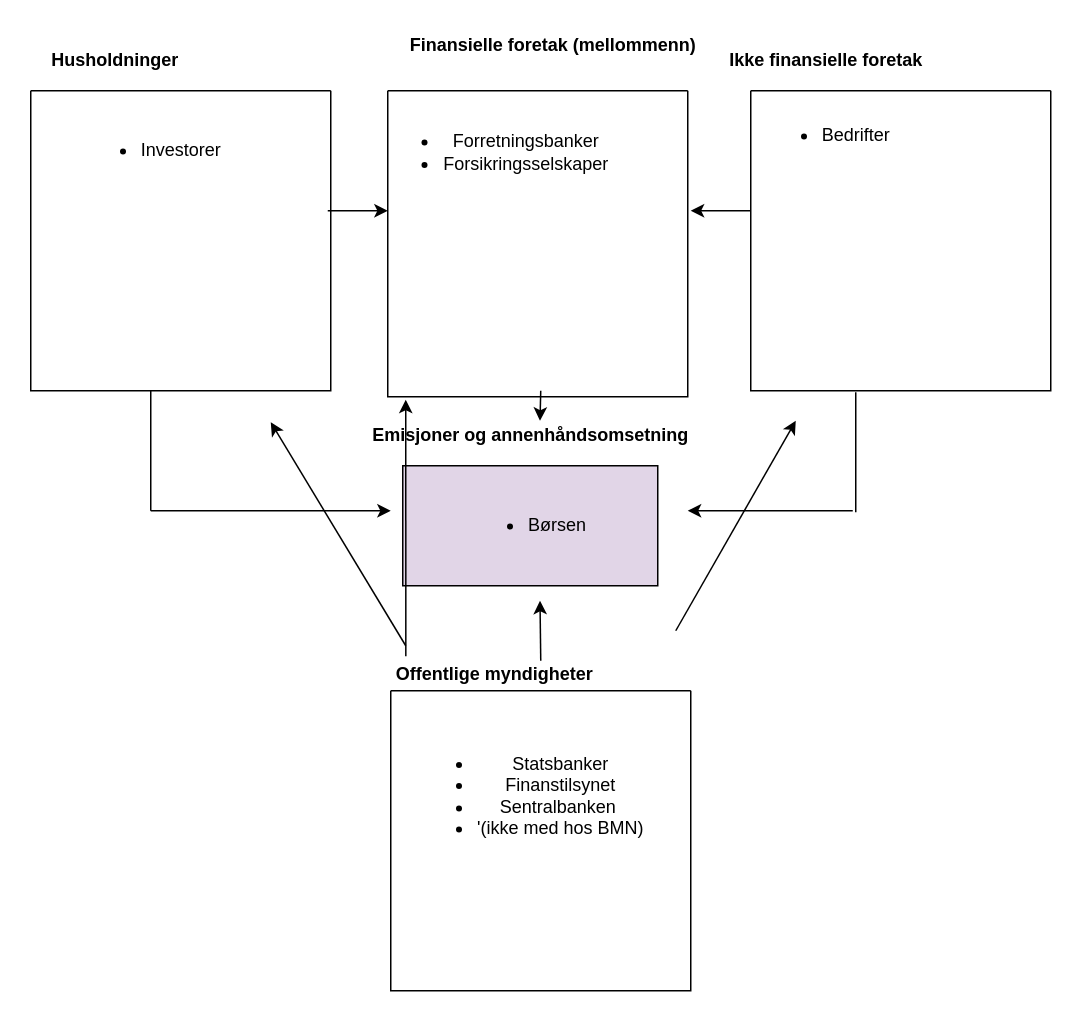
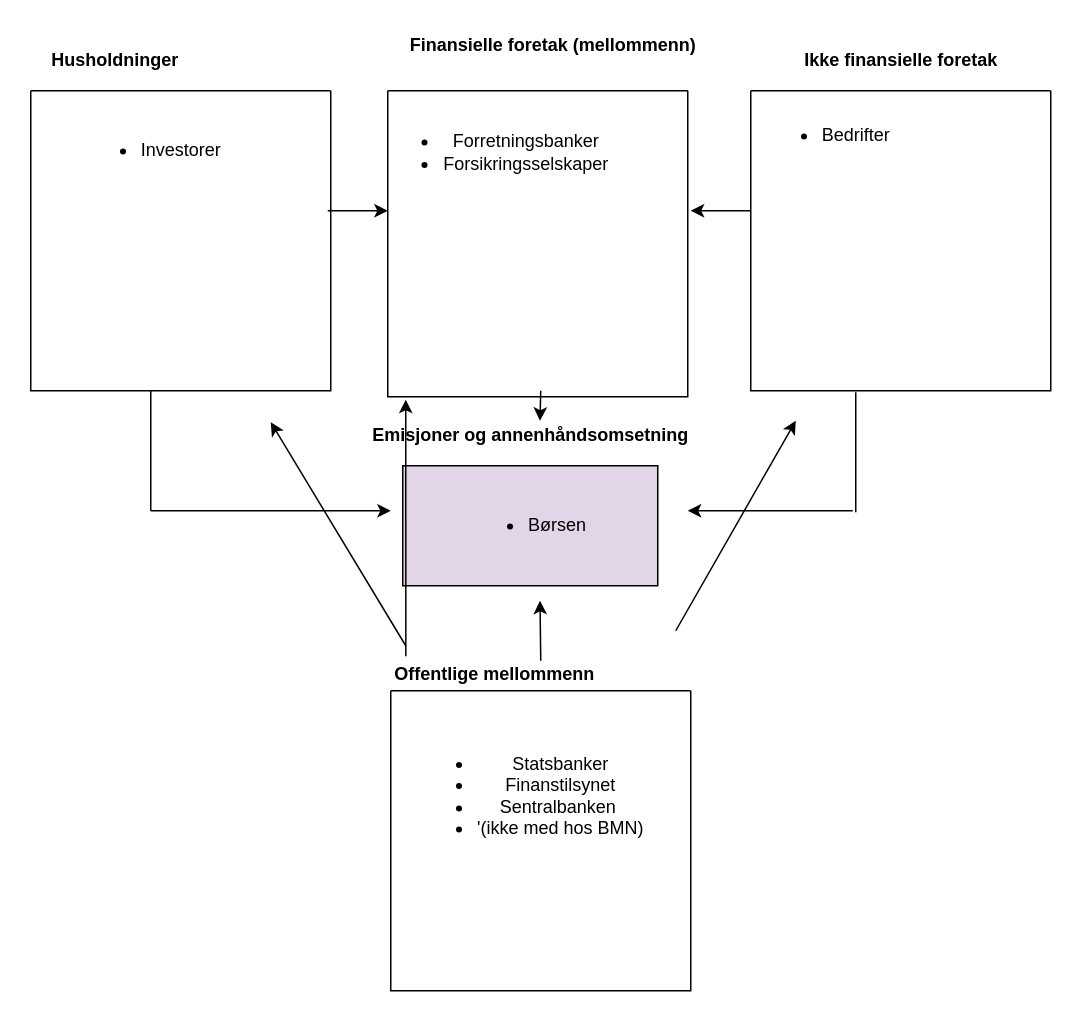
node "Ikke finansielle foretak": moved (826, 61) -> (901, 61)
node "Offentlige myndigheter": label "Offentlige myndigheter" -> "Offentlige mellommenn"
